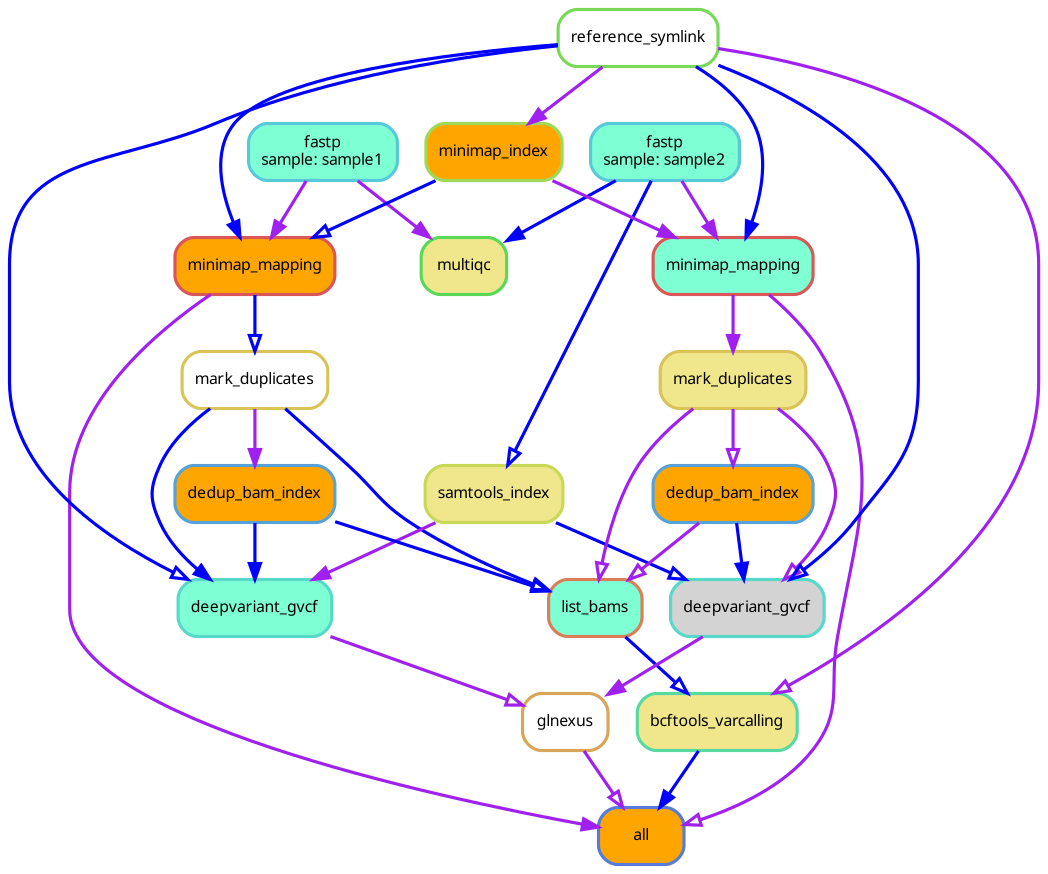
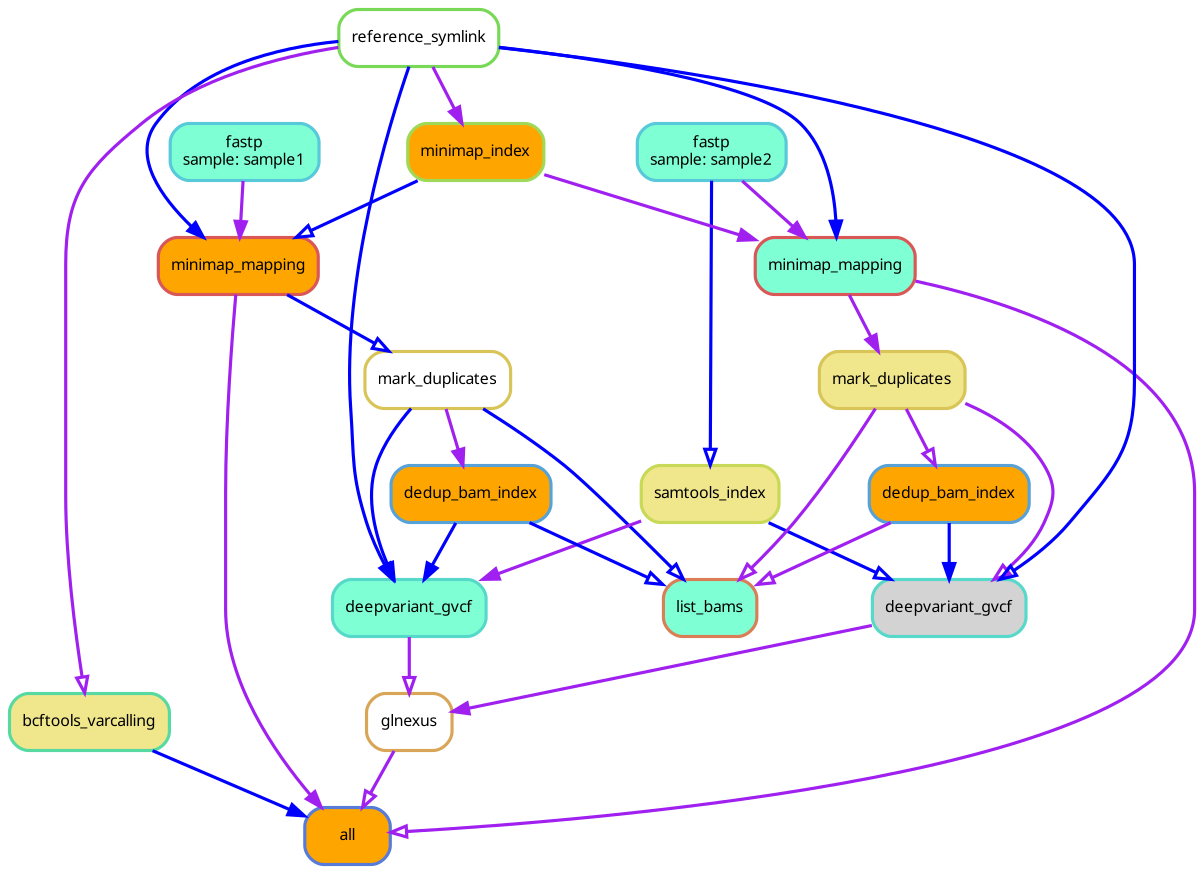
node "multiqc": removed
edge "list_bams" -> "bcftools_varcalling": removed
